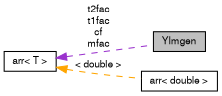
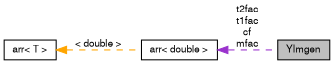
edge "Ylmgen" -> "arr< T >": now "Ylmgen" -> "arr< double >"
